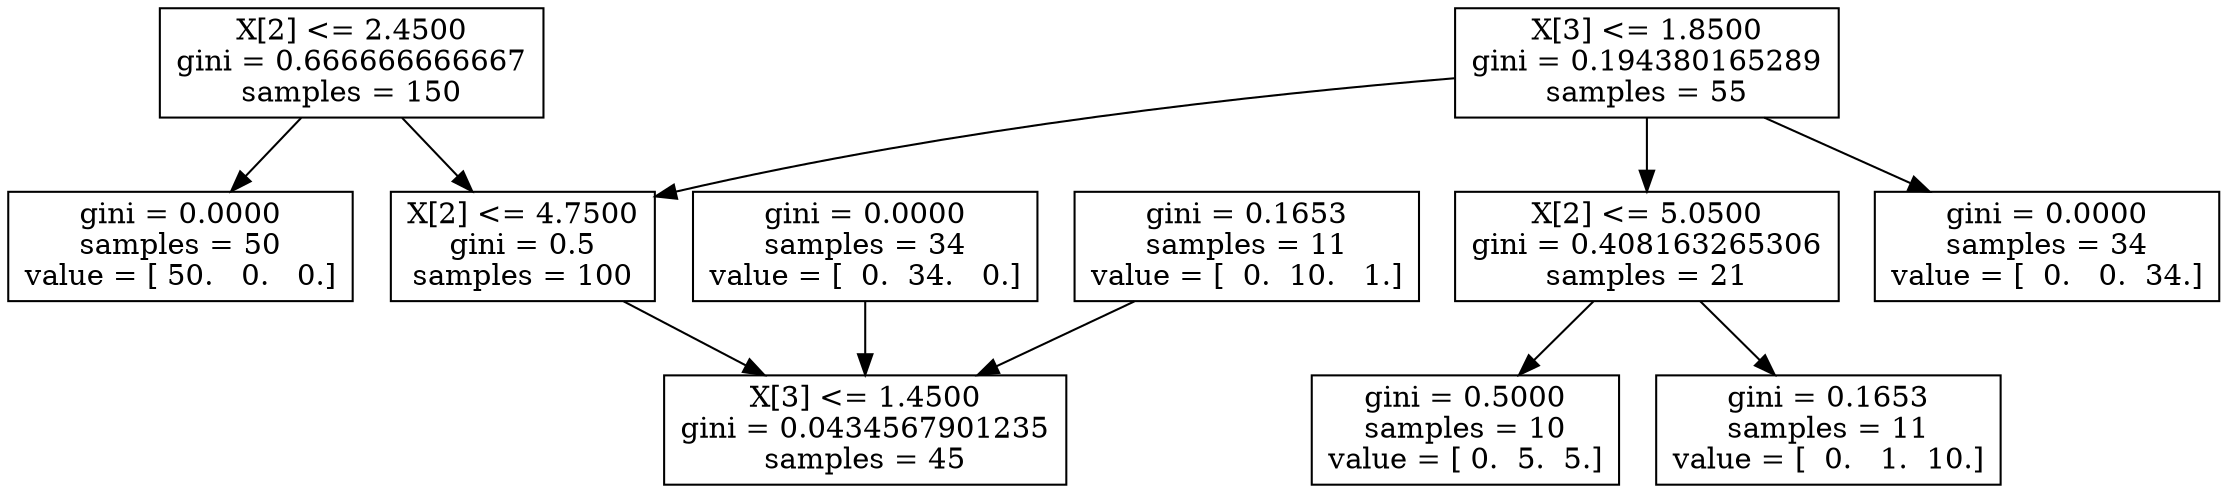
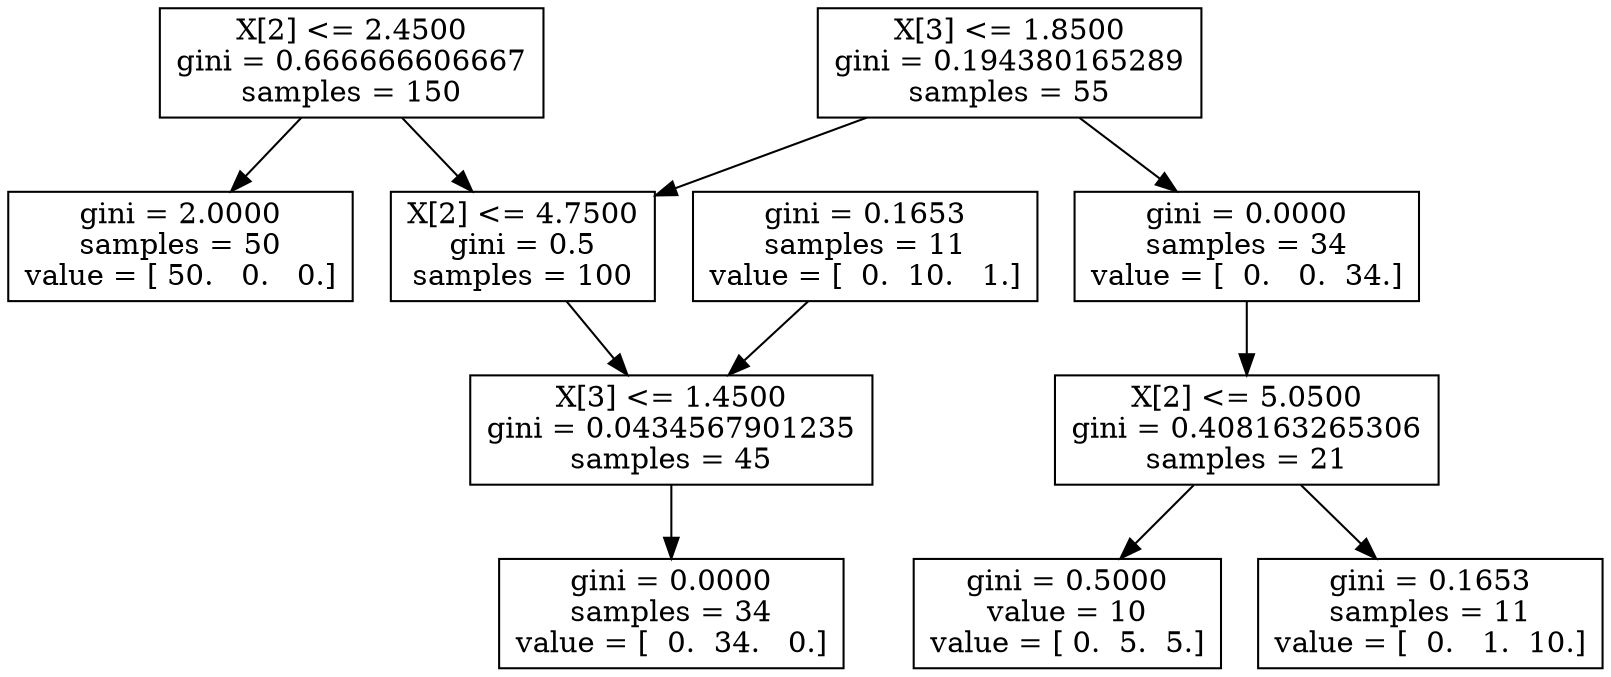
node "X[2] <= 2.4500 gini = 0.666666666667 samples = 150": label "X[2] <= 2.4500 gini = 0.666666666667 samples = 150" -> "X[2] <= 2.4500 gini = 0.666666606667 samples = 150"
edge "X[3] <= 1.8500 gini = 0.194380165289 samples = 55" -> "X[2] <= 5.0500 gini = 0.408163265306 samples = 21": now "gini = 0.0000 samples = 34 value = [  0.   0.  34.]" -> "X[2] <= 5.0500 gini = 0.408163265306 samples = 21"
node "gini = 0.0000 samples = 50 value = [ 50.   0.   0.]": label "gini = 0.0000 samples = 50 value = [ 50.   0.   0.]" -> "gini = 2.0000 samples = 50 value = [ 50.   0.   0.]"
edge "gini = 0.0000 samples = 34 value = [  0.  34.   0.]" -> "X[3] <= 1.4500 gini = 0.0434567901235 samples = 45": reversed
node "gini = 0.5000 samples = 10 value = [ 0.  5.  5.]": label "gini = 0.5000 samples = 10 value = [ 0.  5.  5.]" -> "gini = 0.5000 value = 10 value = [ 0.  5.  5.]"
